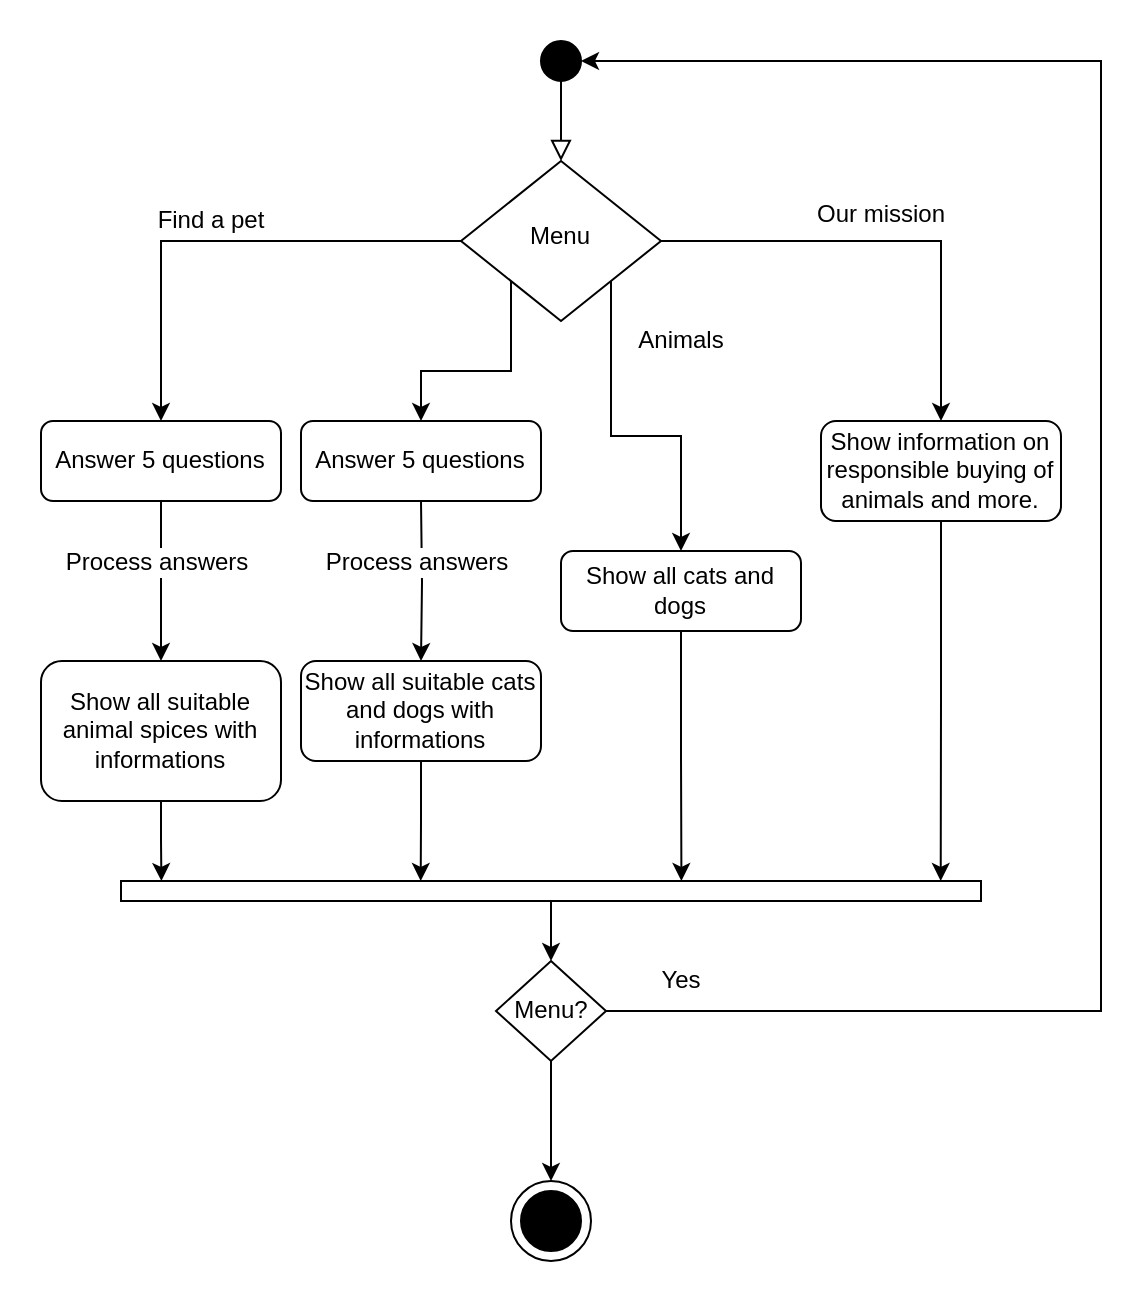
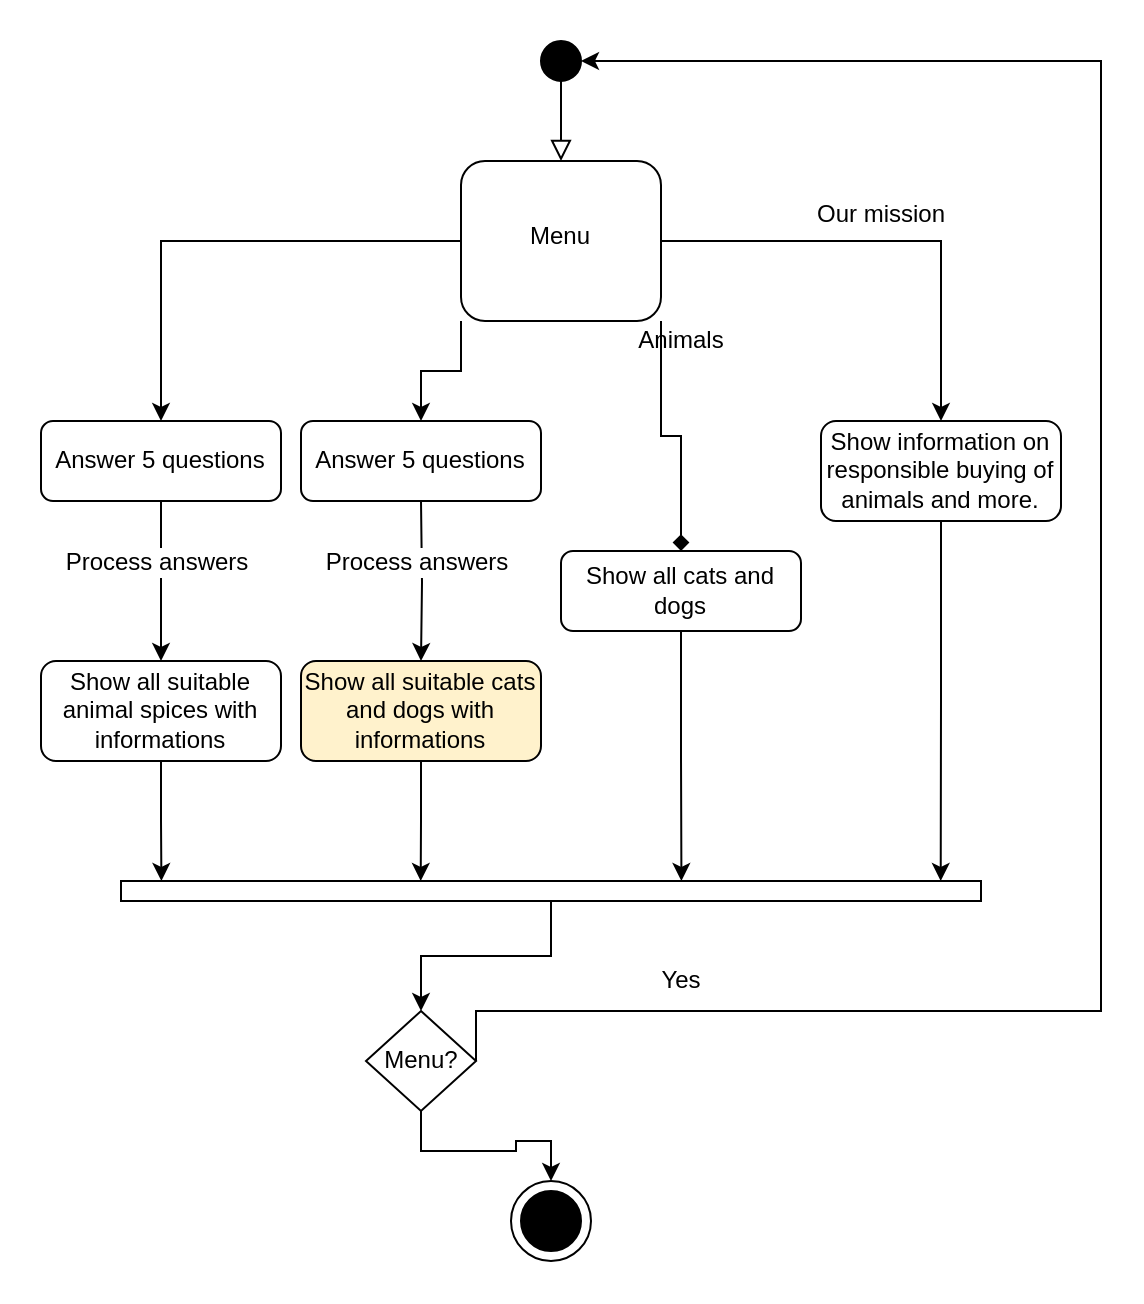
node "Find a pet": removed
node "Menu": shape diamond -> rounded rectangle
edge "Menu" -> "Show all cats and dogs": arrowhead classic -> diamond
node "Show all suitable cats and dogs with informations": fillcolor #ffffff -> #fff2cc
node "Show all suitable animal spices with informations": size 240x140 -> 240x100
node "Menu?": moved (551, 1011) -> (421, 1061)
